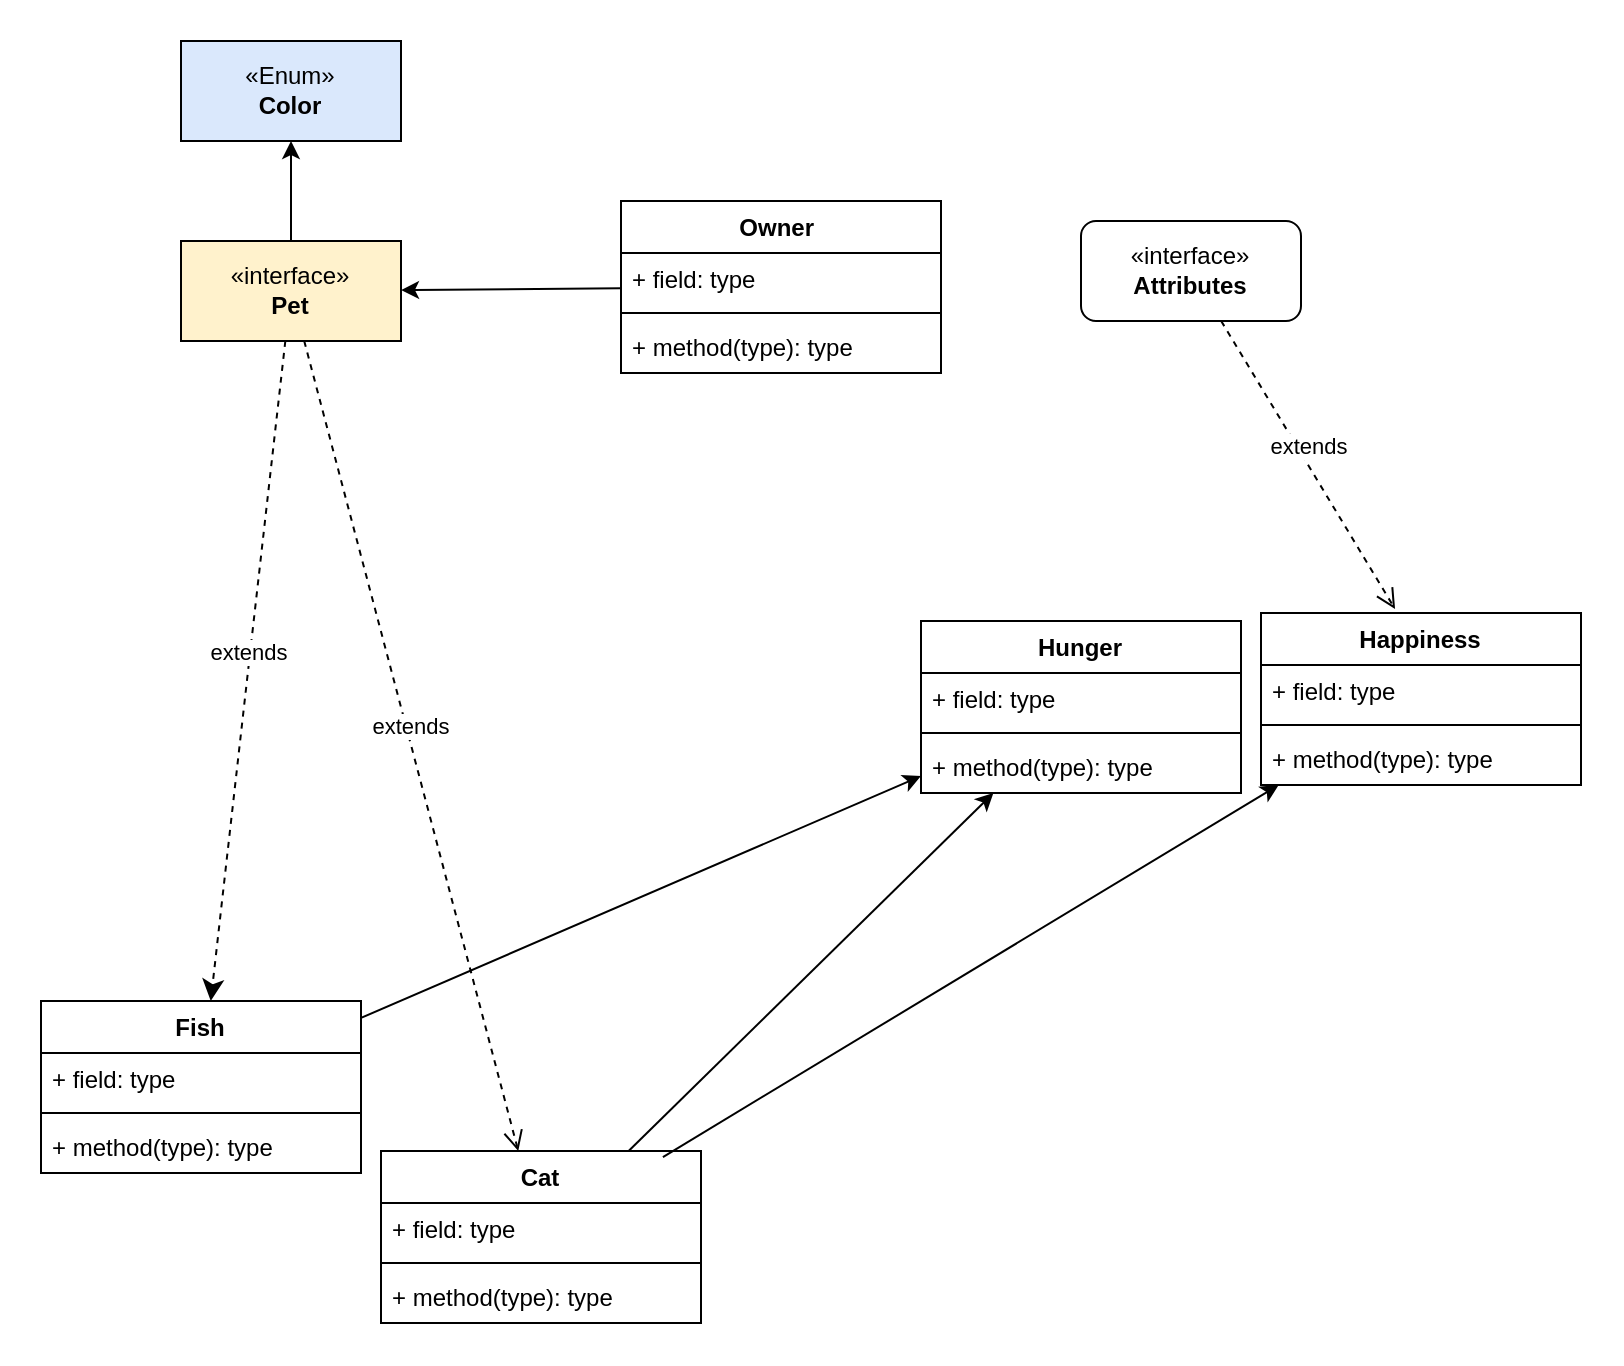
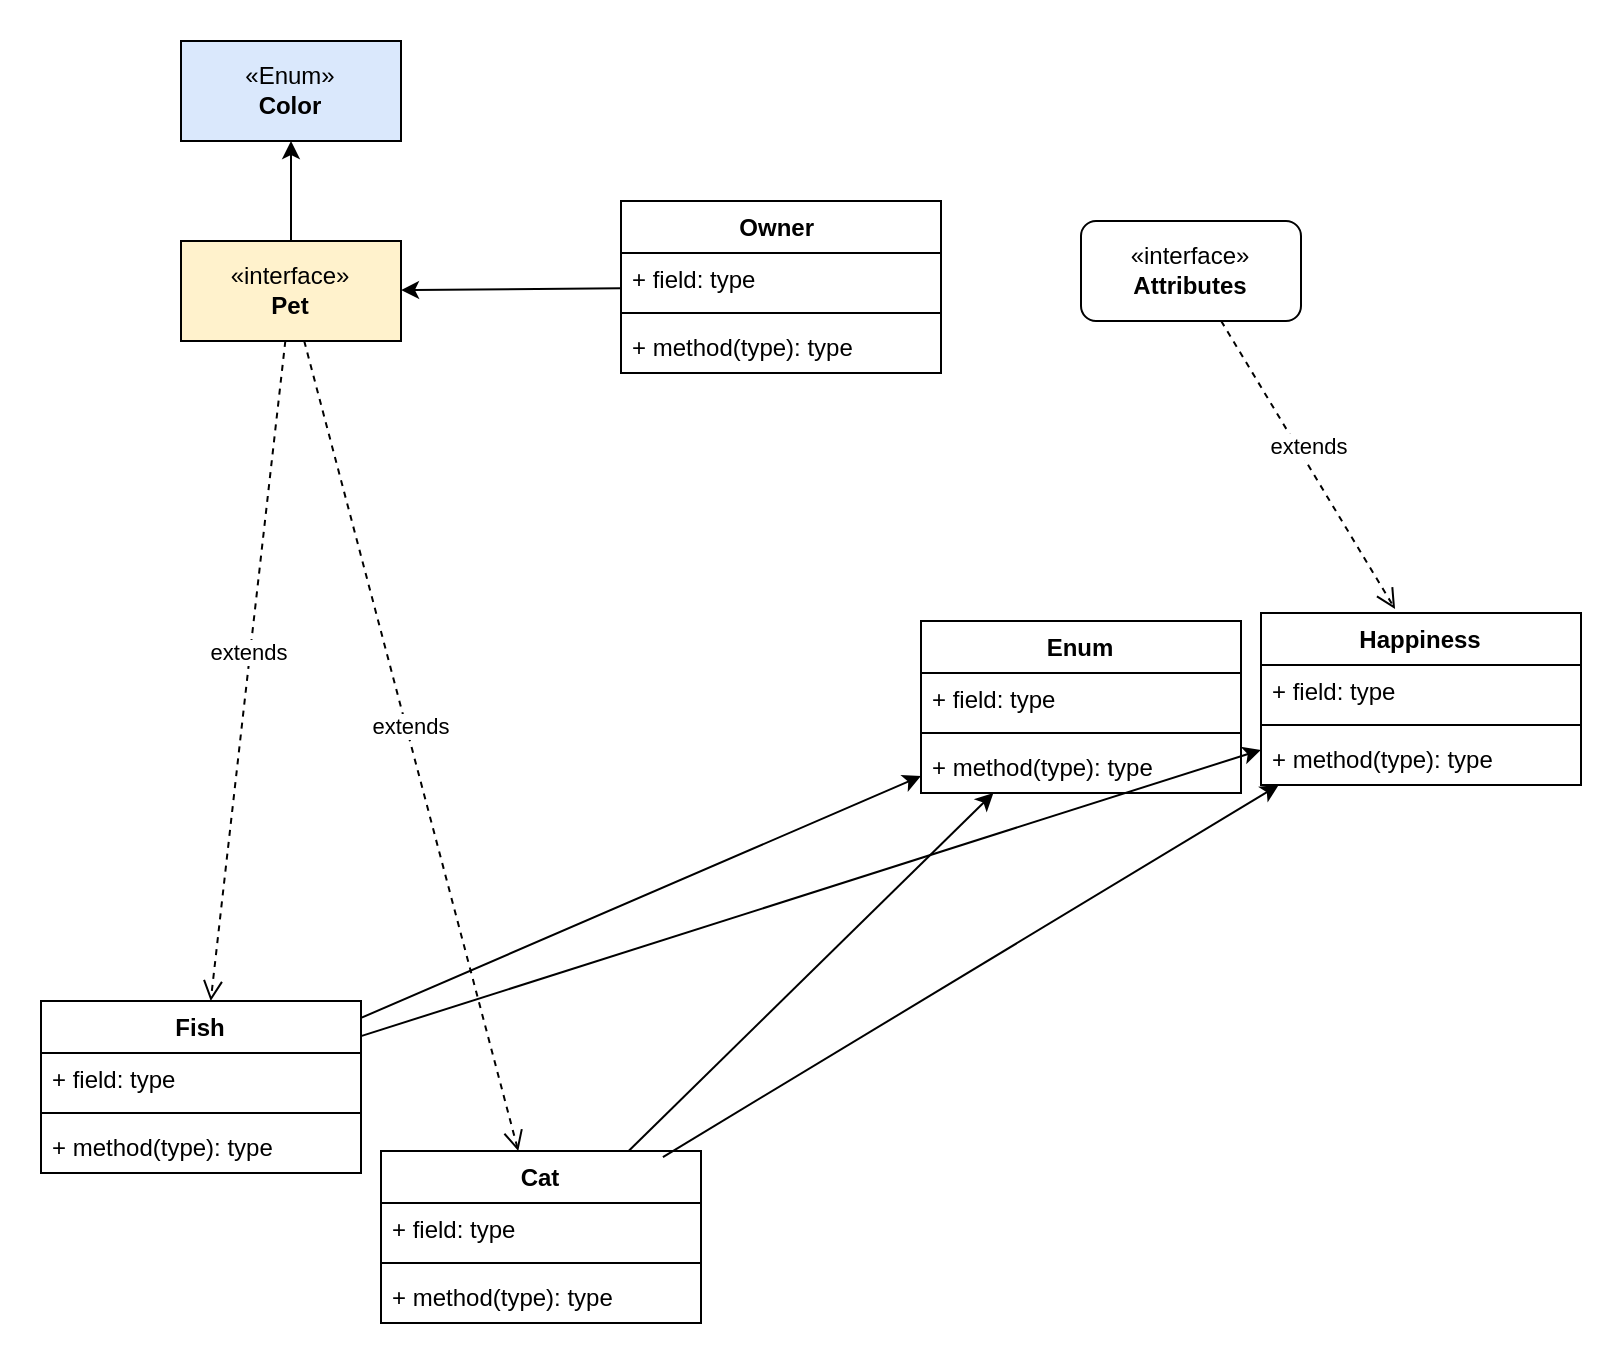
node "Hunger": label "Hunger" -> "Enum"
edge "Fish" -> "Happiness": added
edge "«interface» Pet" -> "Fish": arrowhead classic -> open
